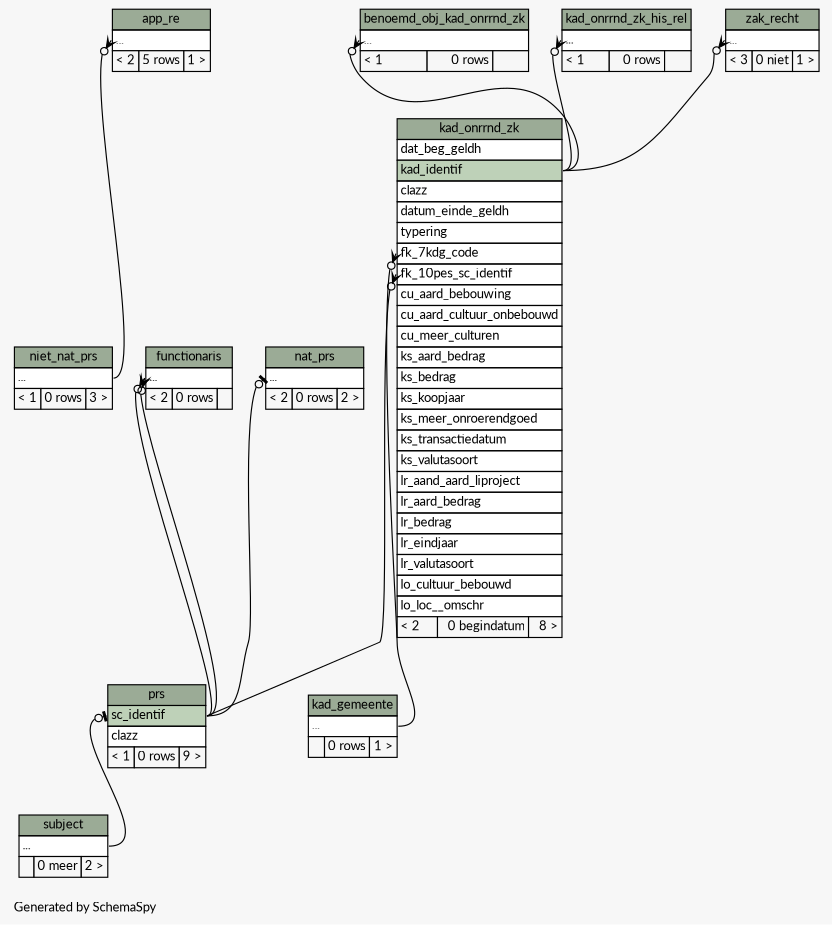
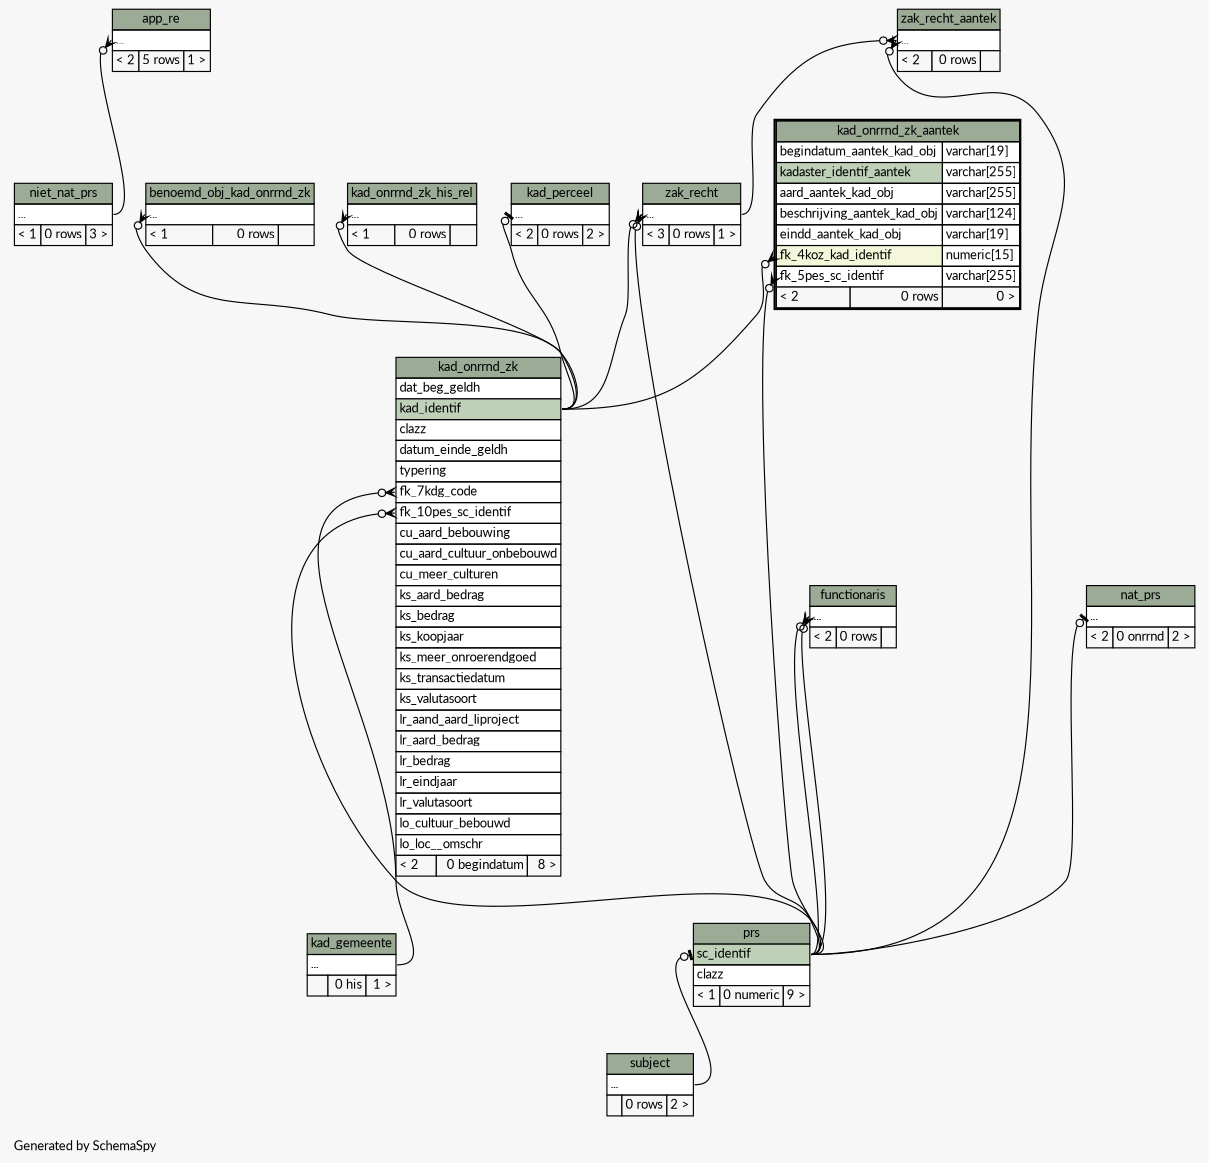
node "zak_recht_aantek": added
node "zak_recht": text "0 niet" -> "0 rows"
node "kad_perceel": added
node "kad_onrrnd_zk_aantek": added
node "nat_prs": text "0 rows" -> "0 onrrnd"
edge "prs" -> "zak_recht": added
node "kad_gemeente": text "0 rows" -> "0 his"
node "prs": text "0 rows" -> "0 numeric"
node "subject": text "0 meer" -> "0 rows"
